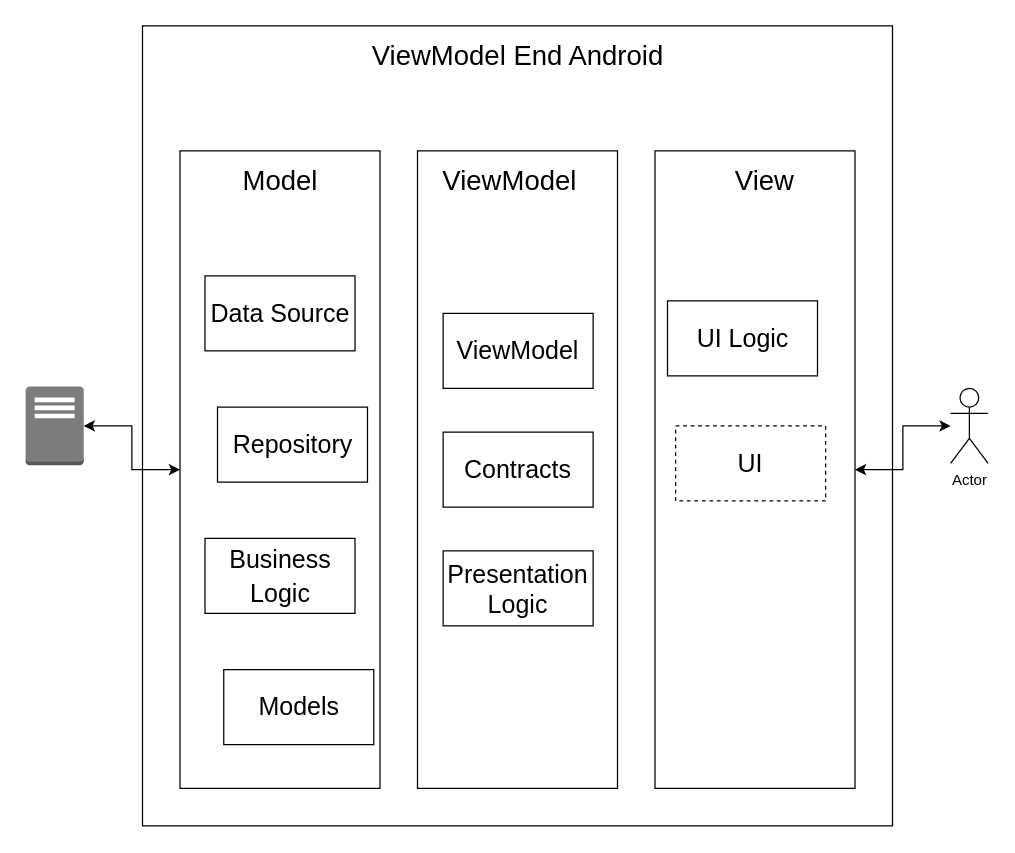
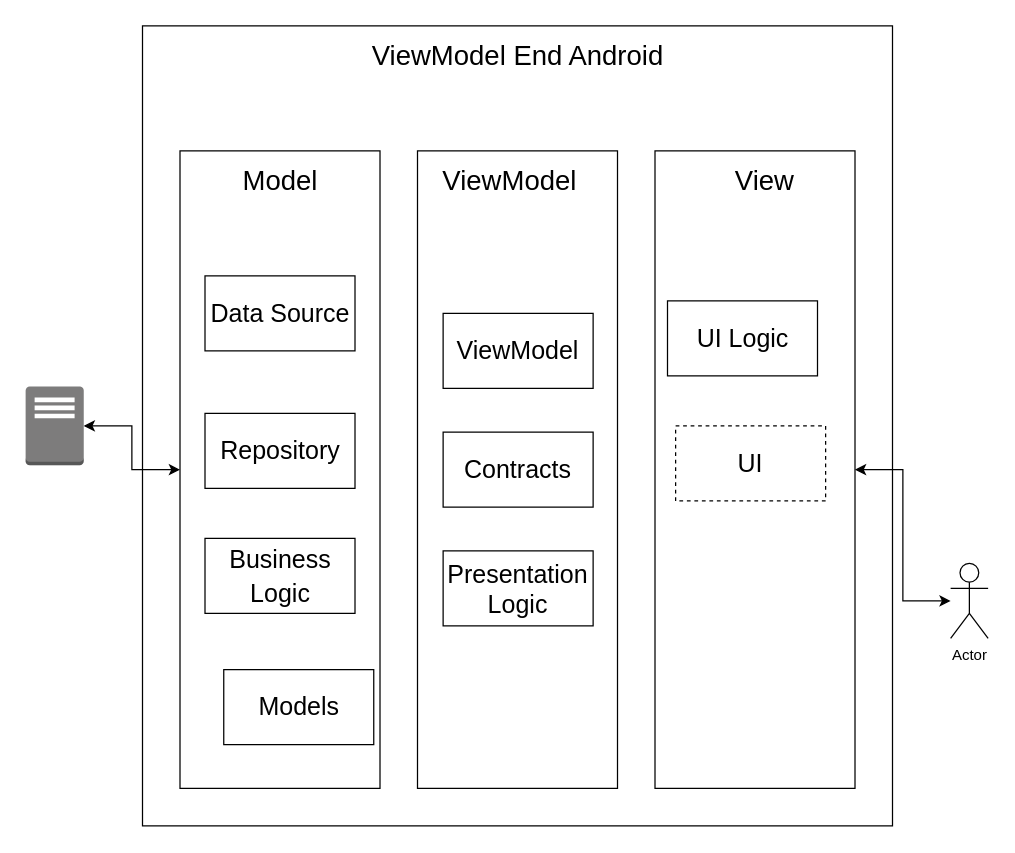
node "Actor": moved (969, 426) -> (969, 601)
node "Repository": moved (293, 444) -> (280, 451)
